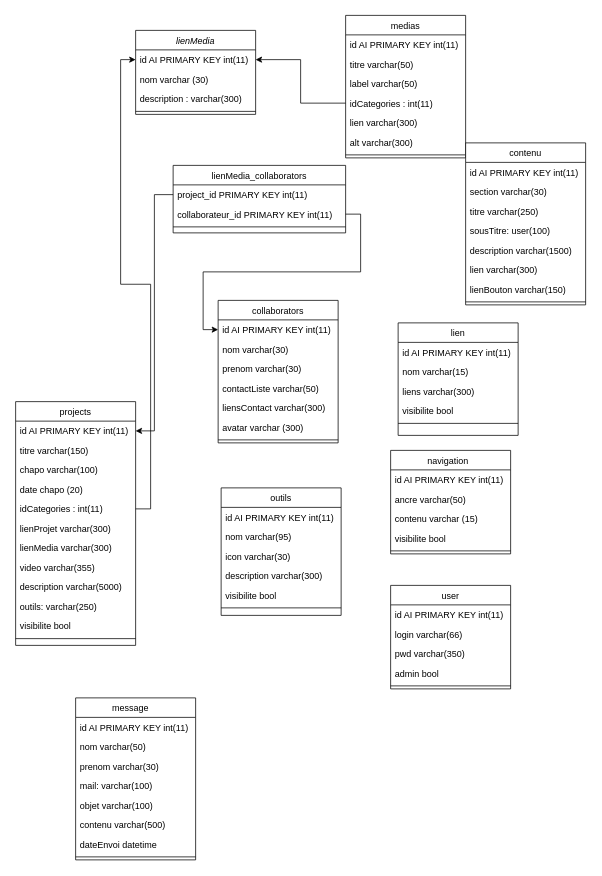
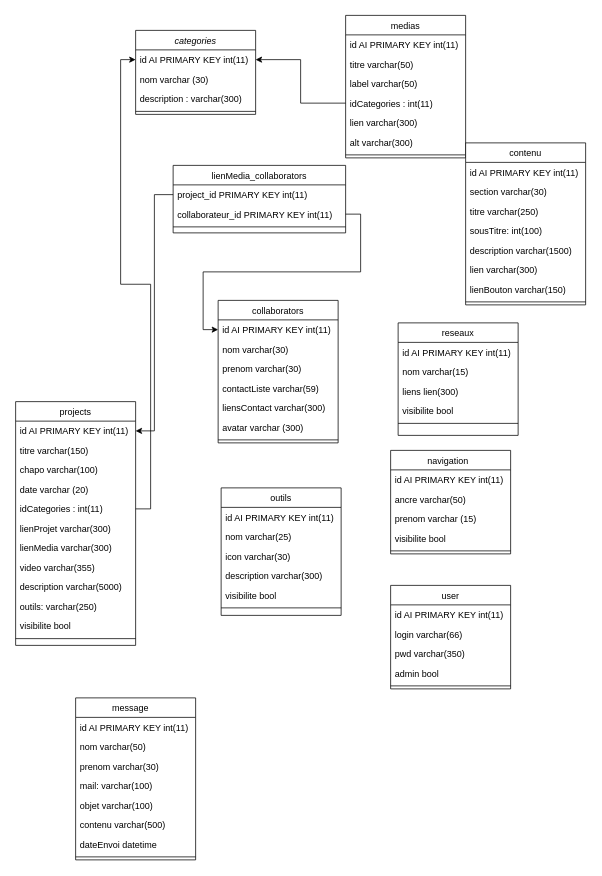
node "lienMedia": label "lienMedia" -> "categories"
node "sousTitre: user(100)": label "sousTitre: user(100)" -> "sousTitre: int(100)"
node "lien": label "lien" -> "reseaux"
node "contactListe varchar(50)": label "contactListe varchar(50)" -> "contactListe varchar(59)"
node "liens varchar(300)": label "liens varchar(300)" -> "liens lien(300)"
node "date chapo (20)": label "date chapo (20)" -> "date varchar (20)"
node "contenu varchar (15)": label "contenu varchar (15)" -> "prenom varchar (15)"
node "nom varchar(95)": label "nom varchar(95)" -> "nom varchar(25)"
